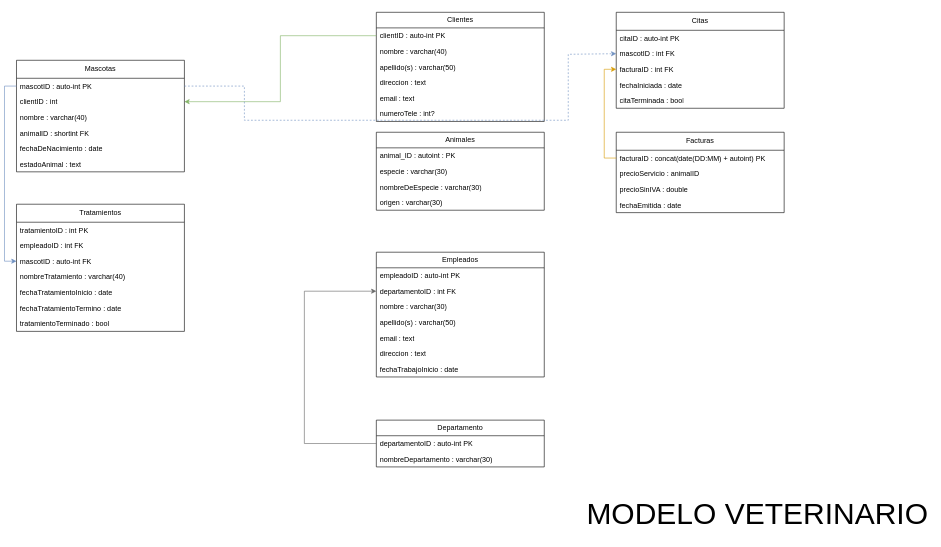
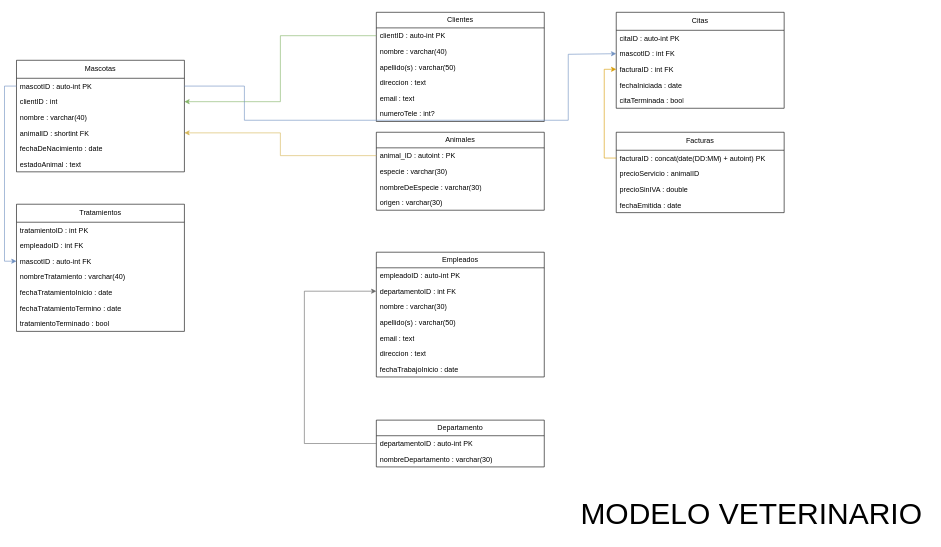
edge "mascotID : auto-int PK" -> "mascotID : int FK": style dashed -> solid
edge "animal_ID : autoint : PK" -> "animalID : shortint FK": added
node "MODELO VETERINARIO": moved (758, 513) -> (752, 513)
